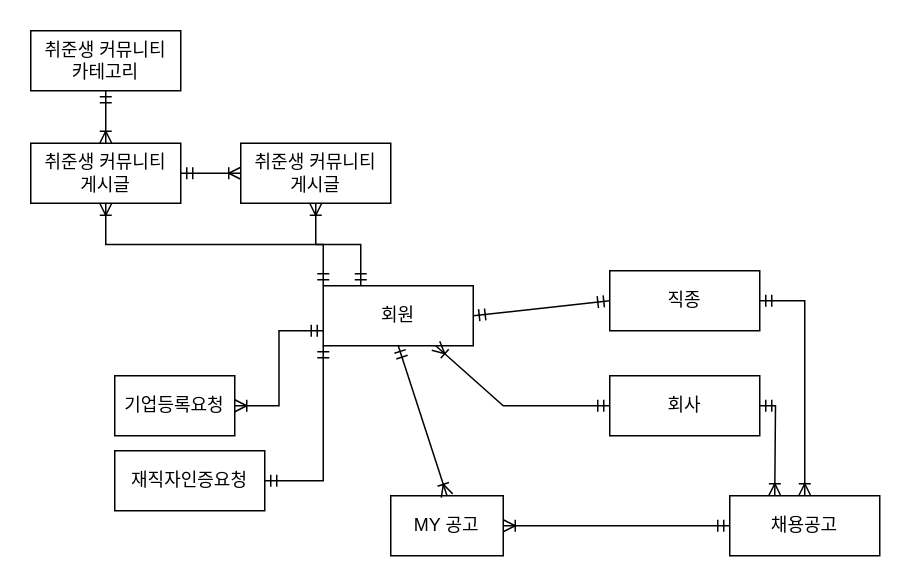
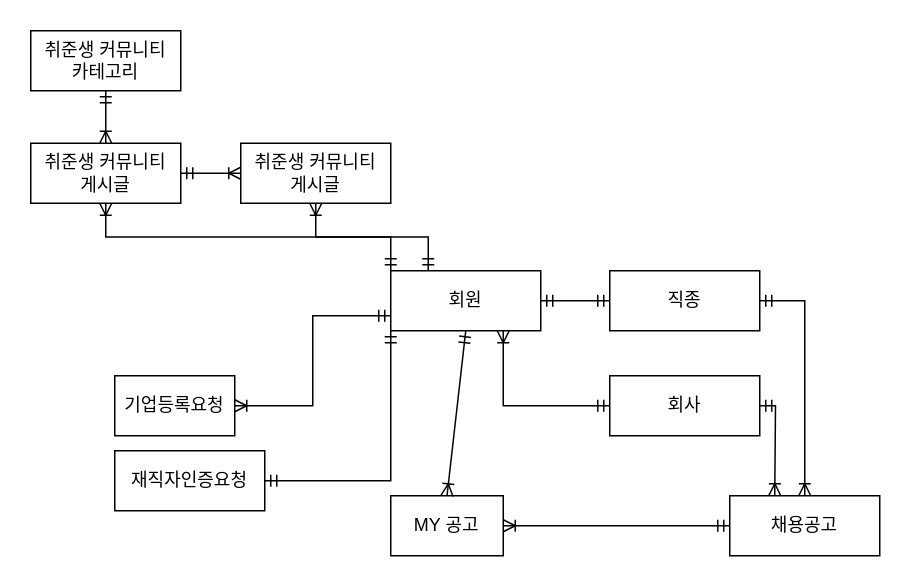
node "회원": moved (398, 316) -> (466, 301)
